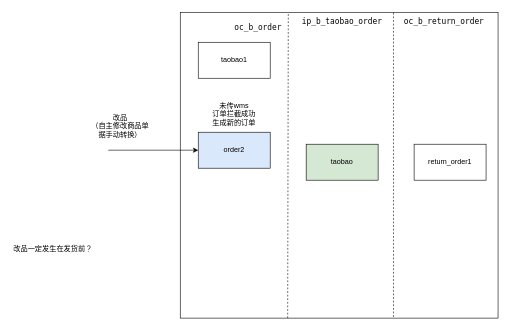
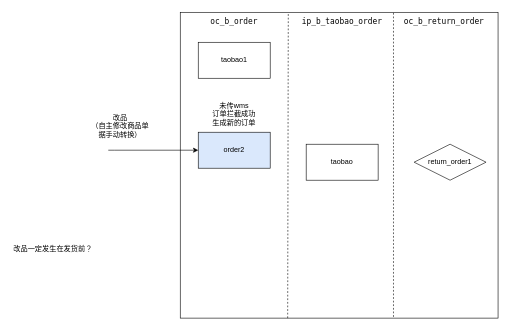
node "oc_b_order": moved (258, 27) -> (234, 21)
node "taobao": fillcolor #d5e8d4 -> #ffffff
node "return_order1": shape rectangle -> diamond
